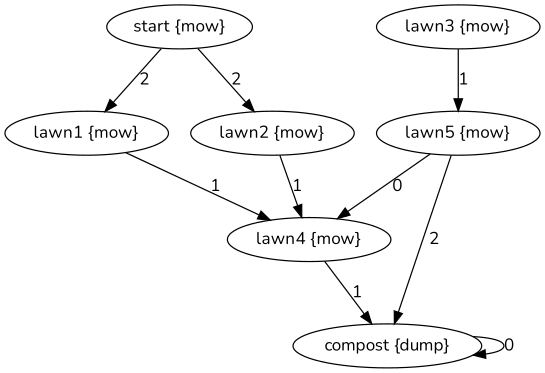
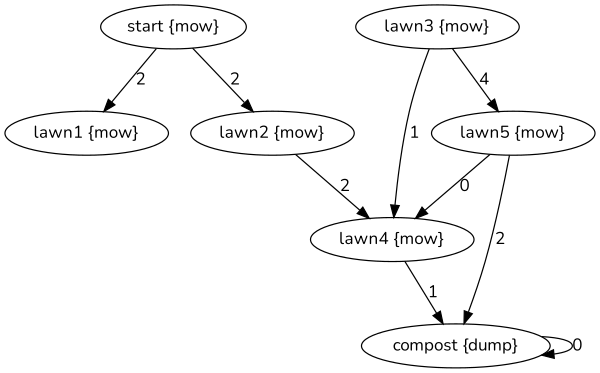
edge "lawn3 {mow}" -> "lawn5 {mow}": label "1" -> "4"
edge "lawn1 {mow}" -> "lawn4 {mow}": now "lawn3 {mow}" -> "lawn4 {mow}"
edge "lawn2 {mow}" -> "lawn4 {mow}": label "1" -> "2"
